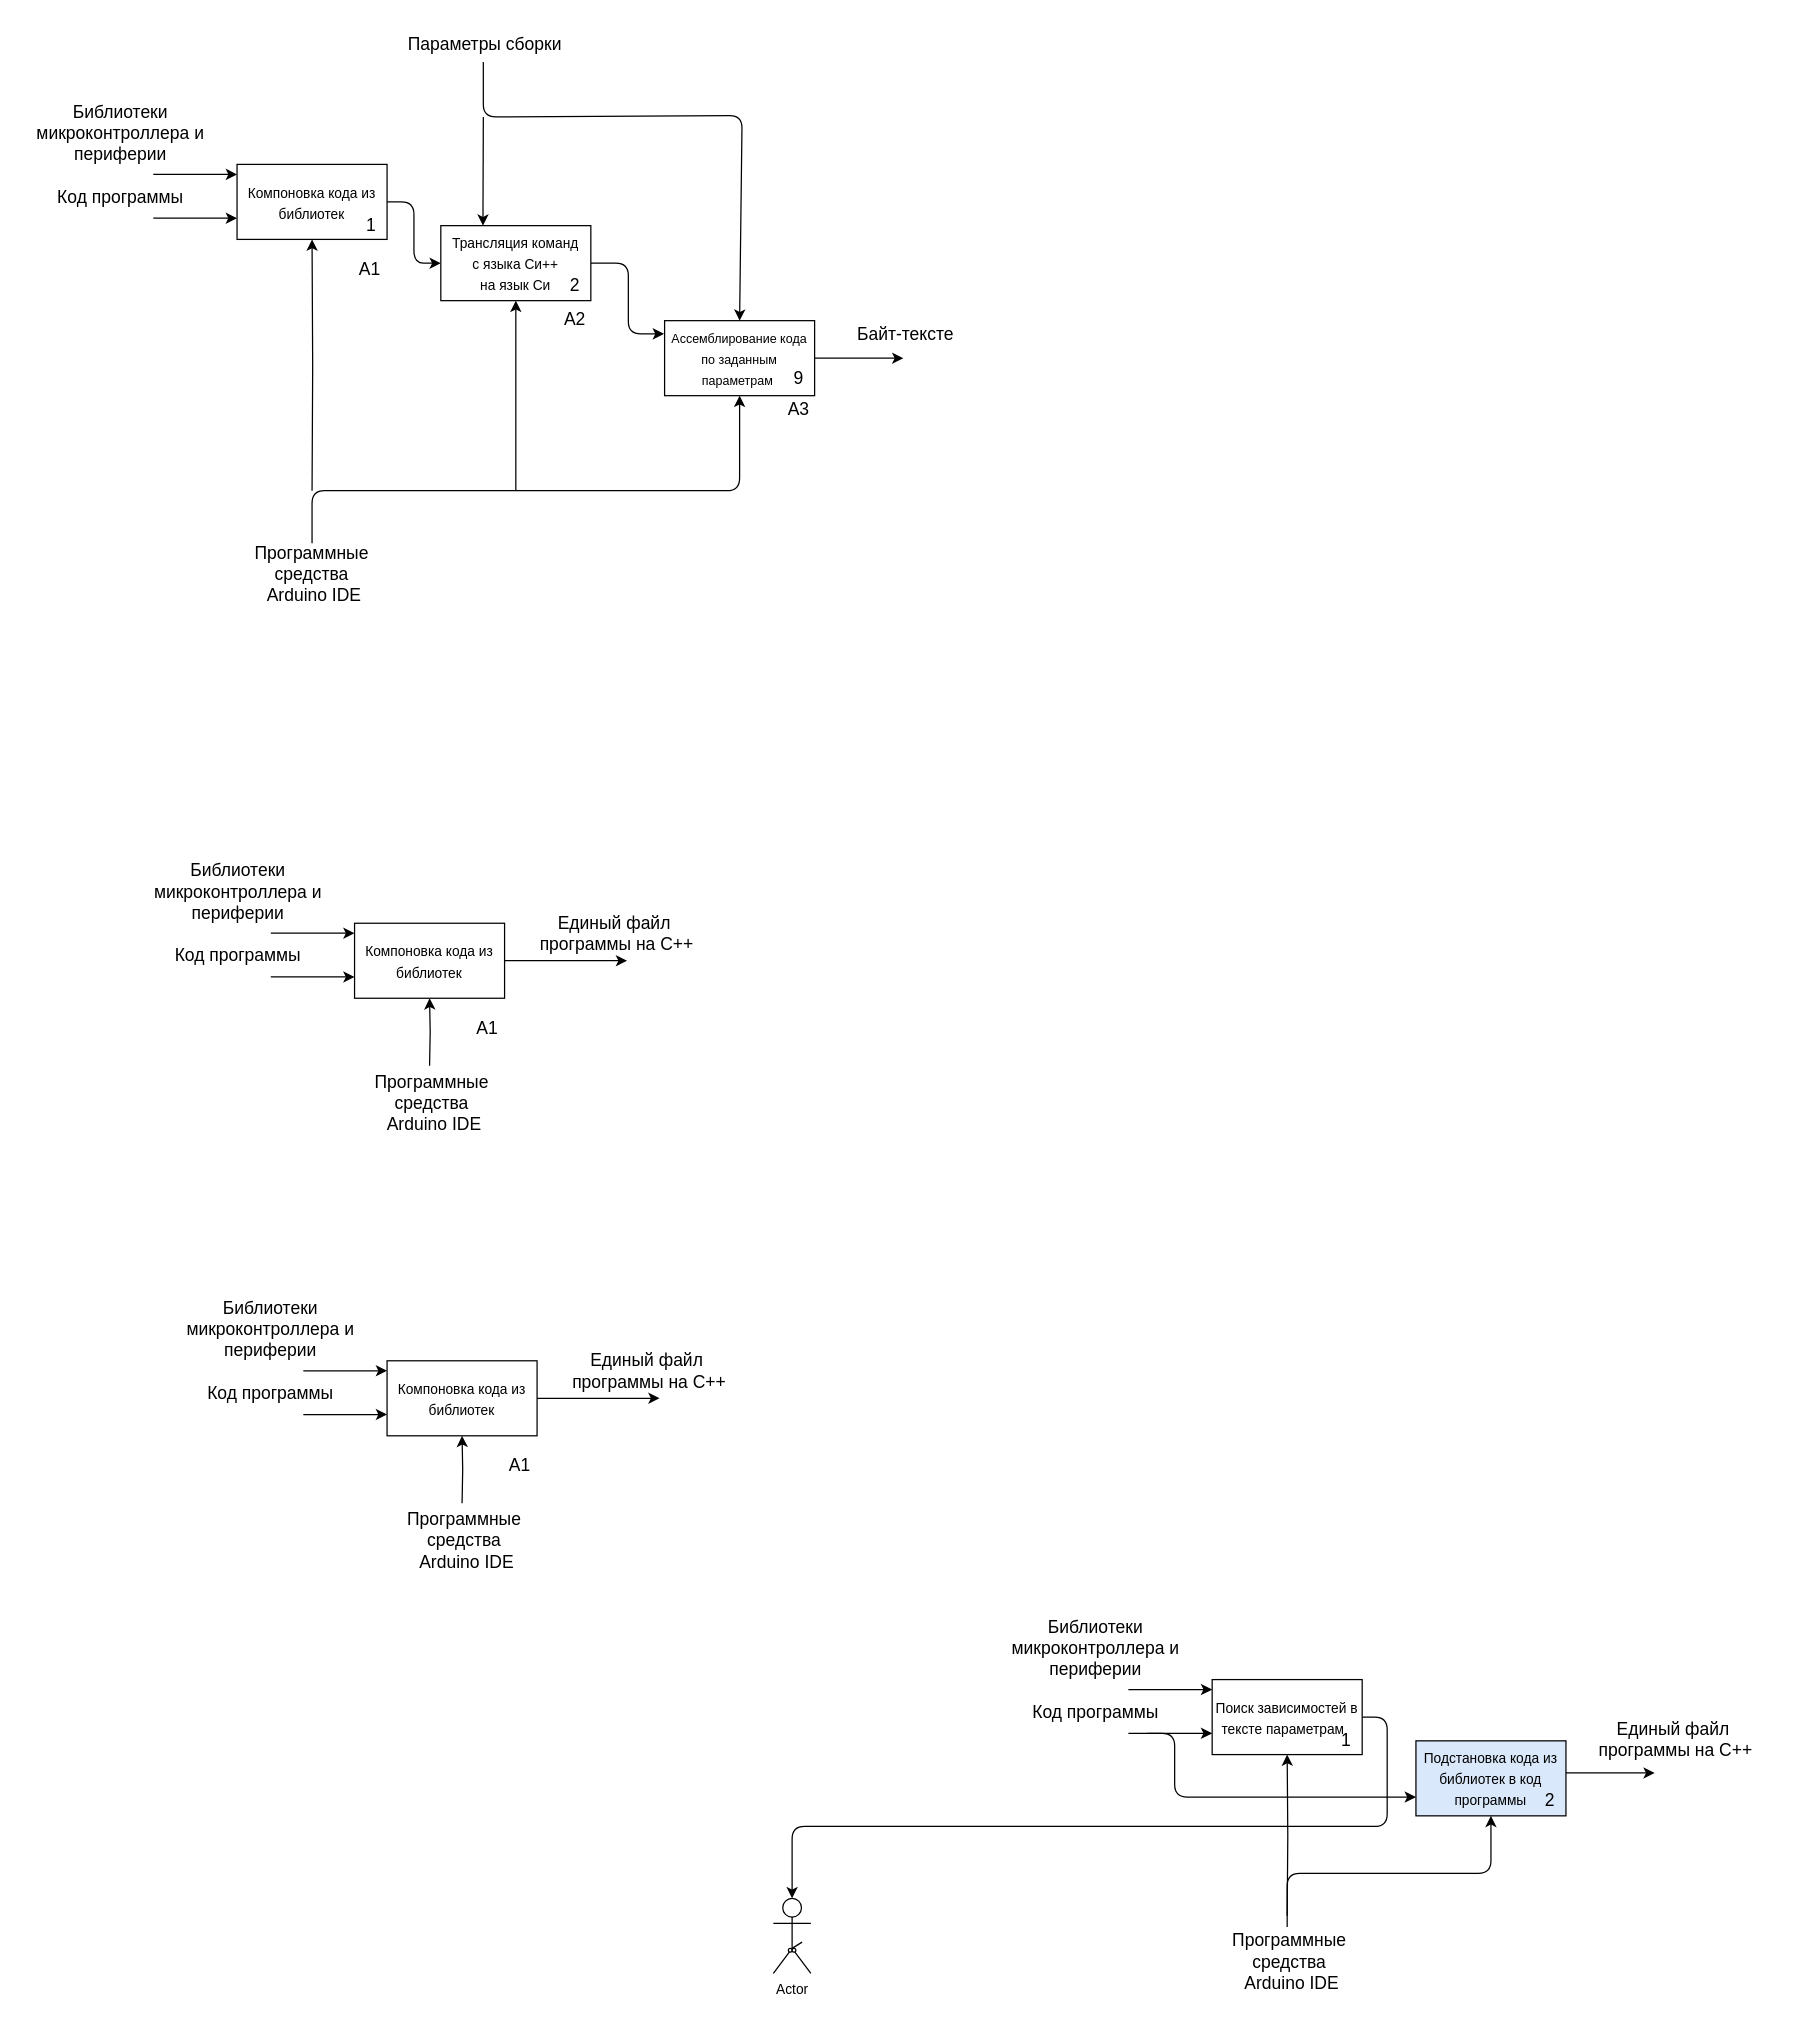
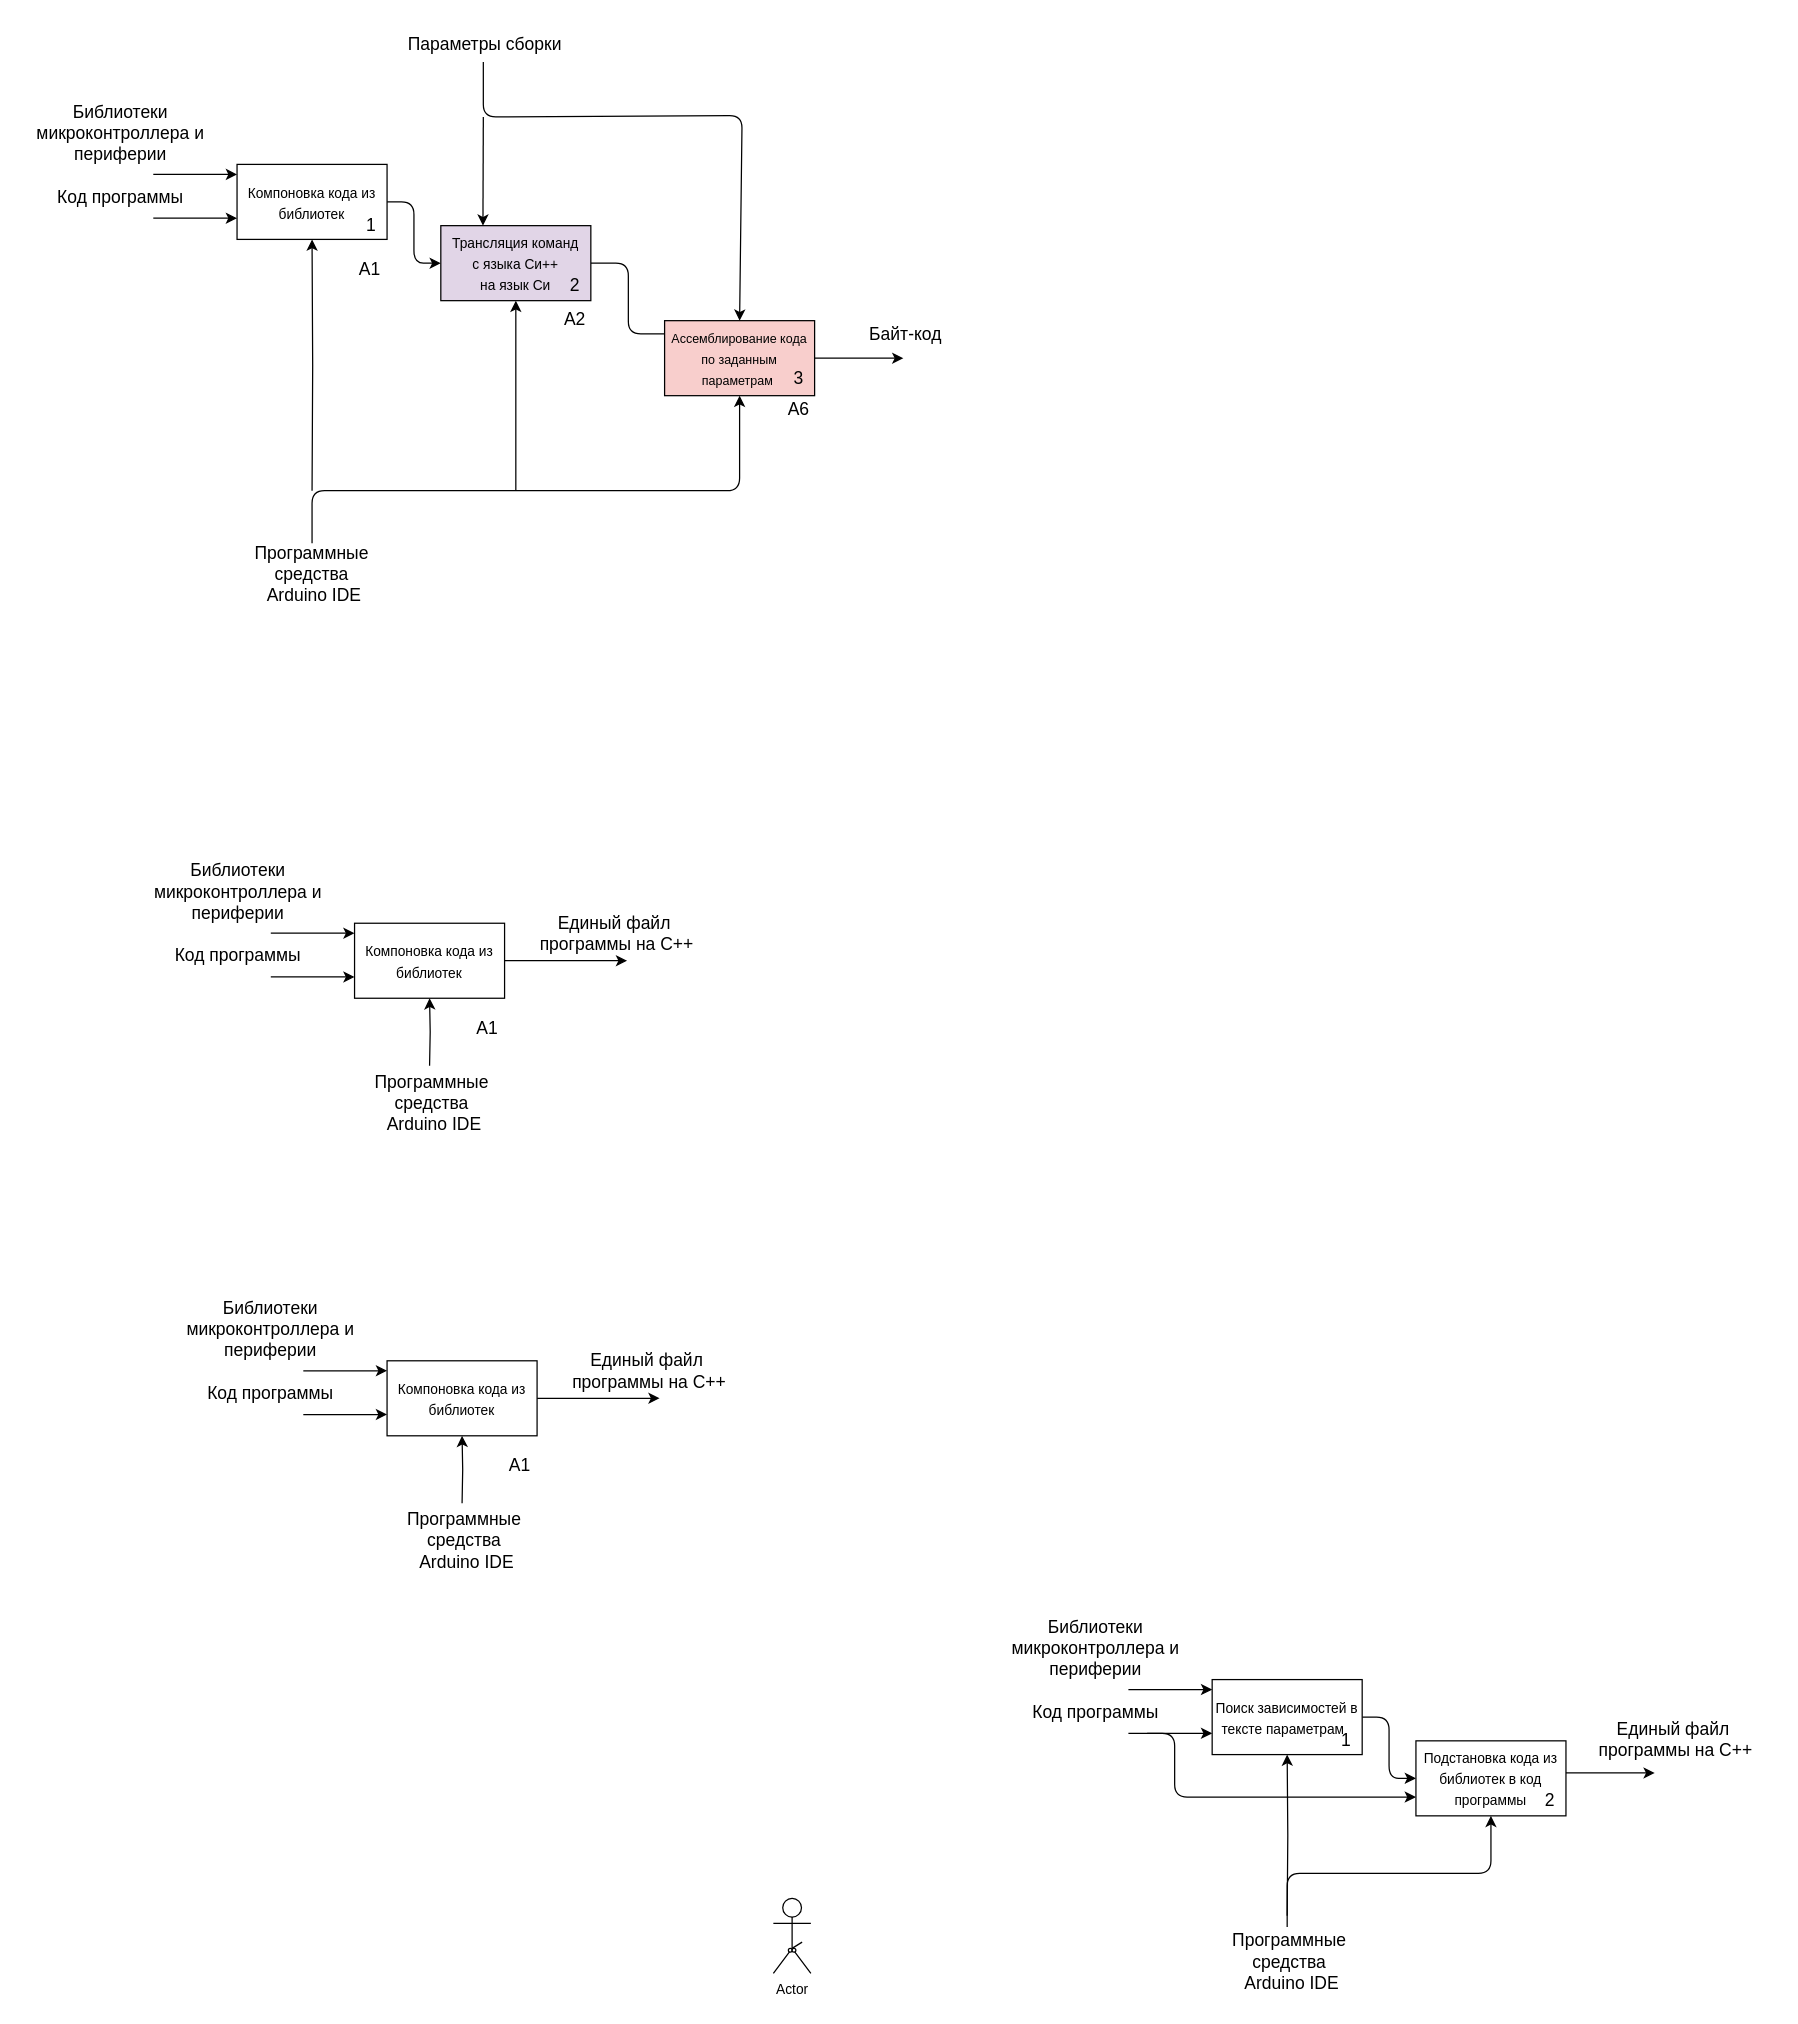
node "Трансляция команд с языка Си++ на язык Си": fillcolor #ffffff -> #e1d5e7
edge "Трансляция команд с языка Си++ на язык Си" -> "Ассемблирование кода по заданным параметрам": arrowhead classic -> none
node "Байт-тексте": label "Байт-тексте" -> "Байт-код"
node "Ассемблирование кода по заданным параметрам": fillcolor #ffffff -> #f8cecc
node "9": label "9" -> "3"
node "А3": label "А3" -> "А6"
node "Подстановка кода из библиотек в код программы": fillcolor #dae8fc -> #ffffff
edge "Поиск зависимостей в тексте параметрам" -> "Actor": now "Поиск зависимостей в тексте параметрам" -> "Подстановка кода из библиотек в код программы"
